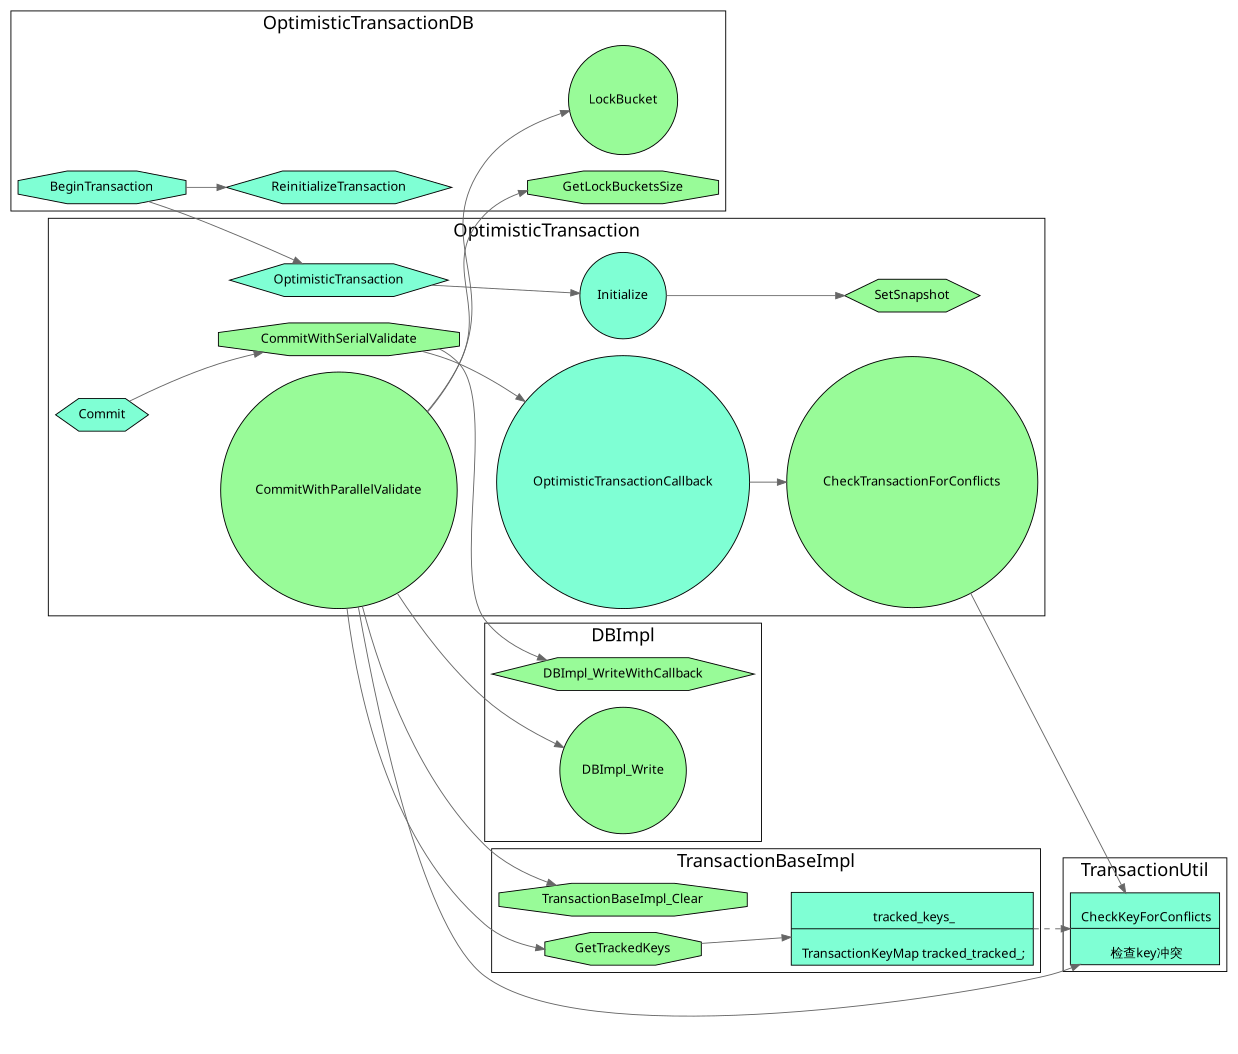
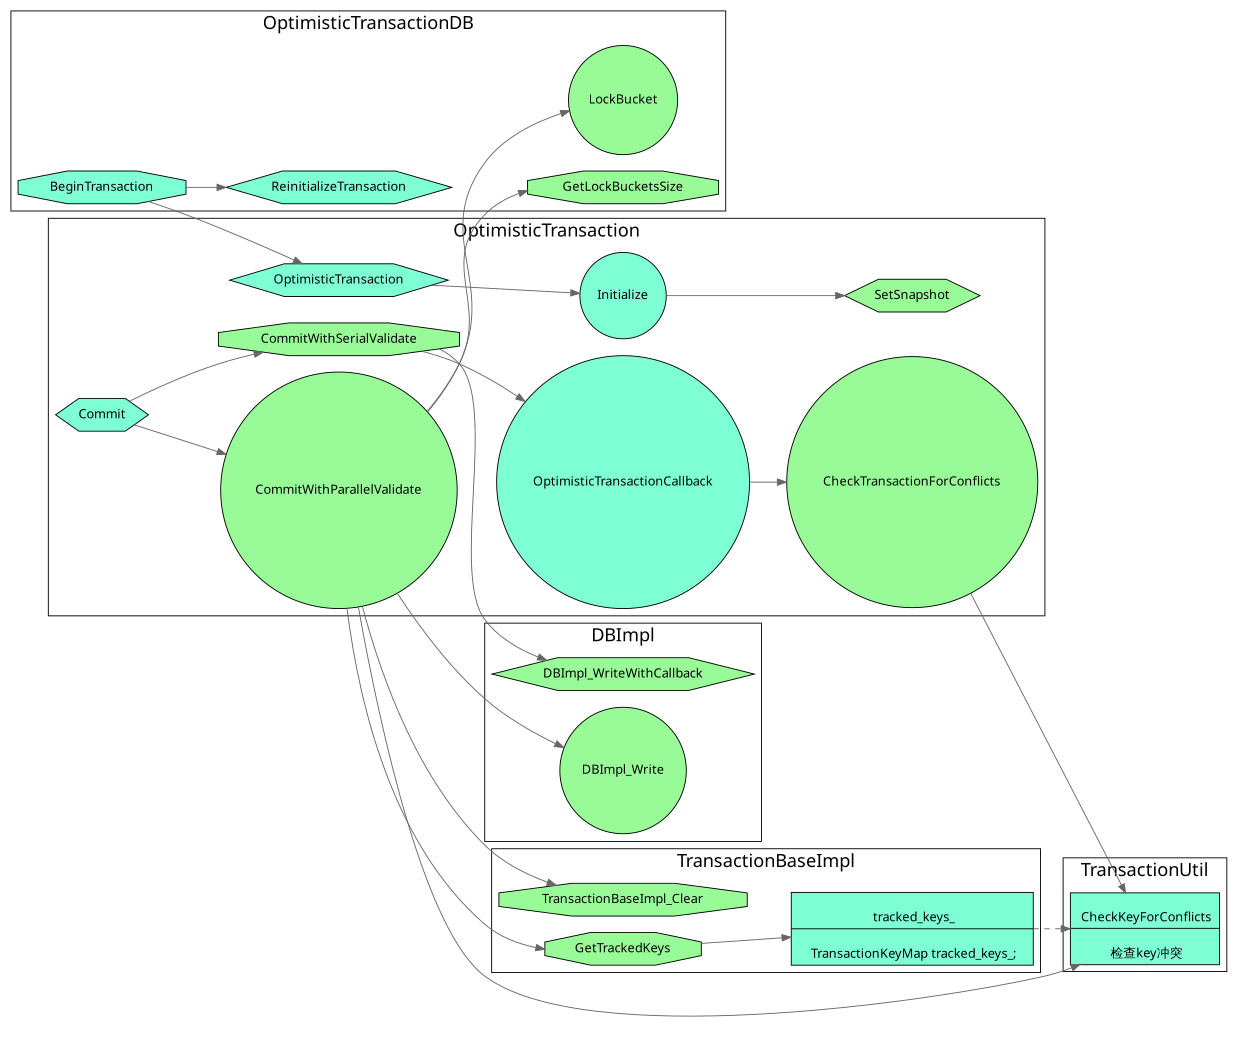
edge "Commit" -> "CommitWithParallelValidate": added
node "tracked_keys_": text "TransactionKeyMap tracked_tracked_;" -> "TransactionKeyMap tracked_keys_;"
